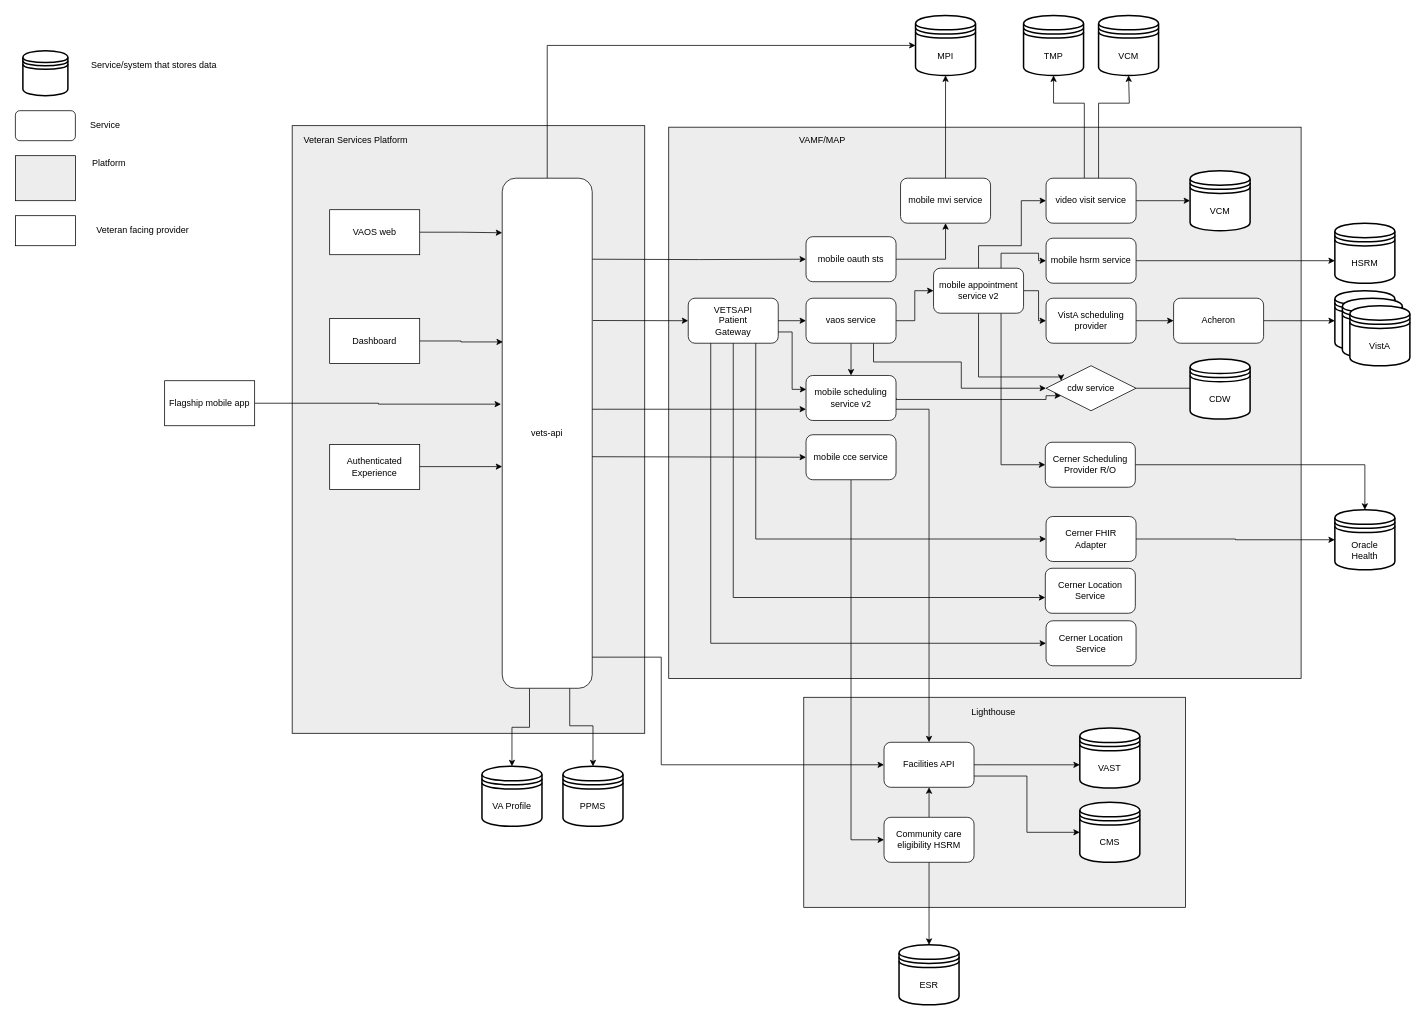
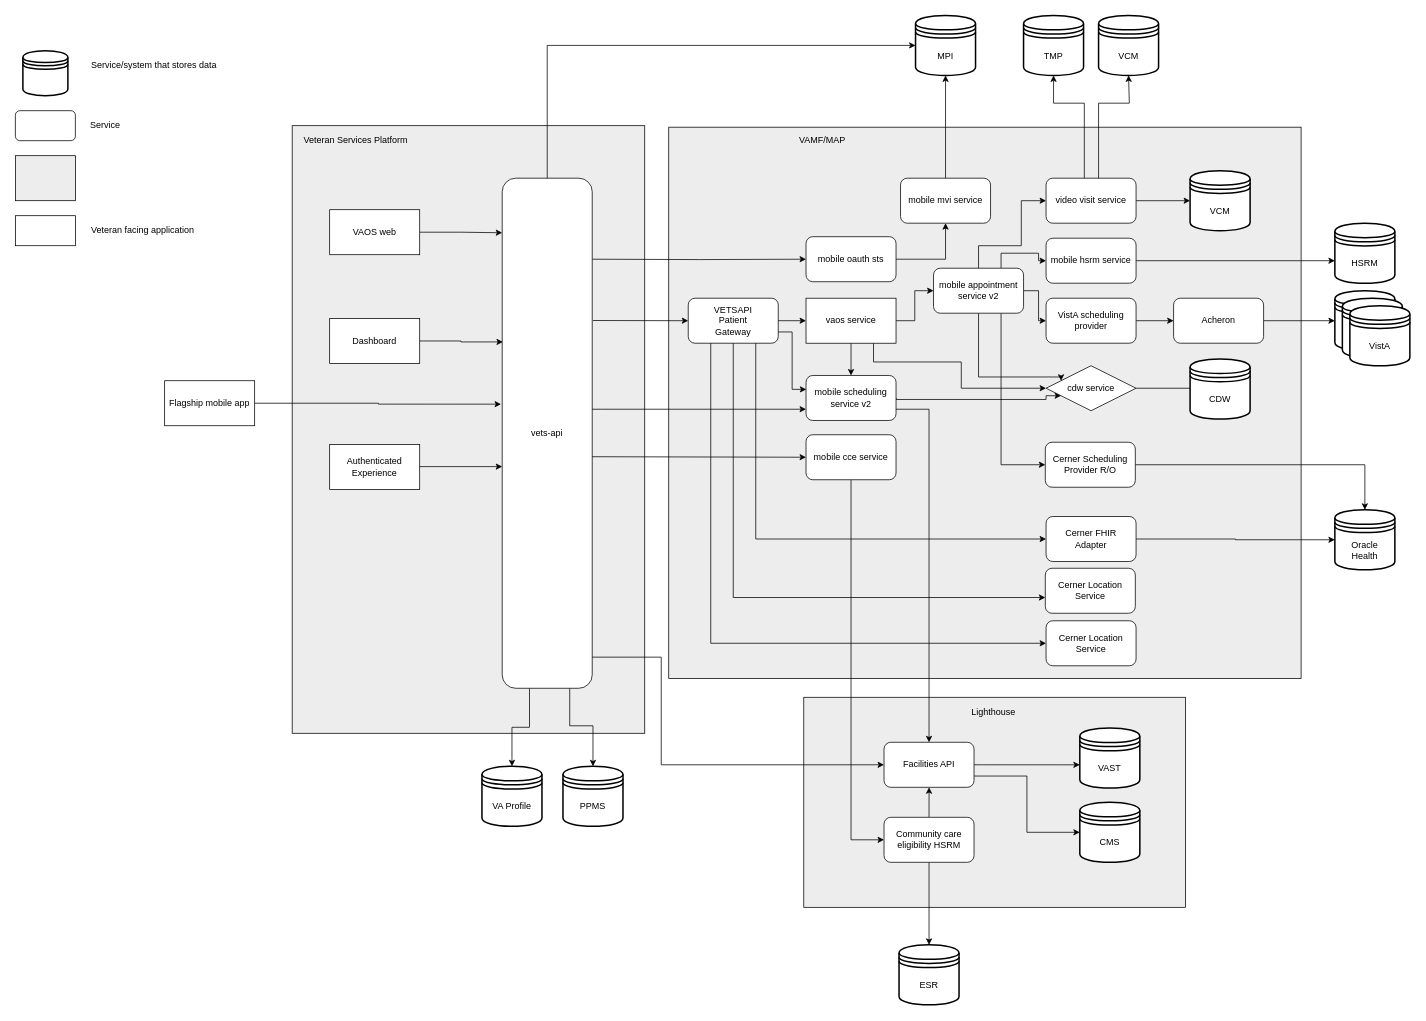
node "Platform": removed
node "Veteran facing provider": label "Veteran facing provider" -> "Veteran facing application"
node "vaos service": shape rounded rectangle -> rectangle
